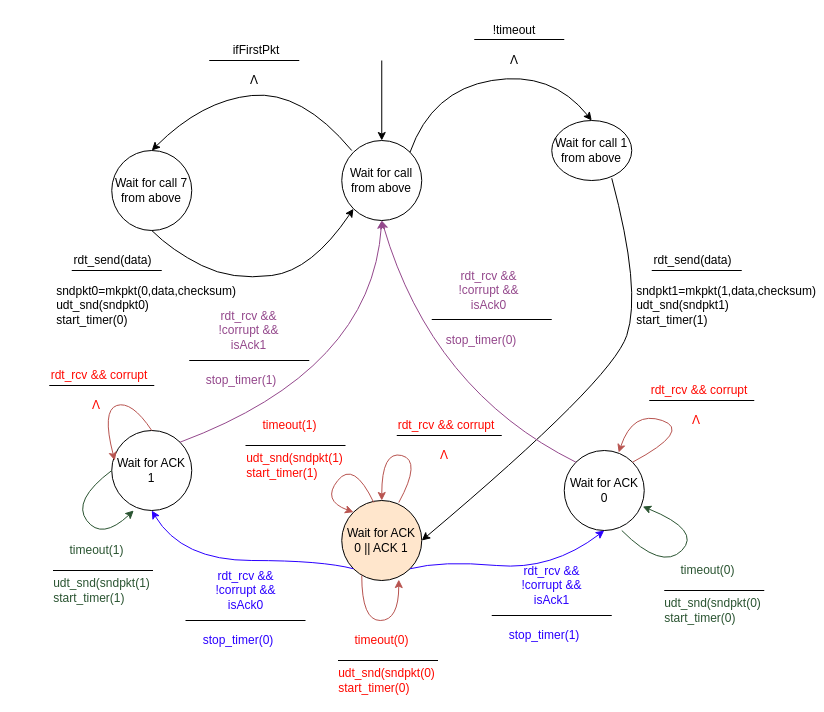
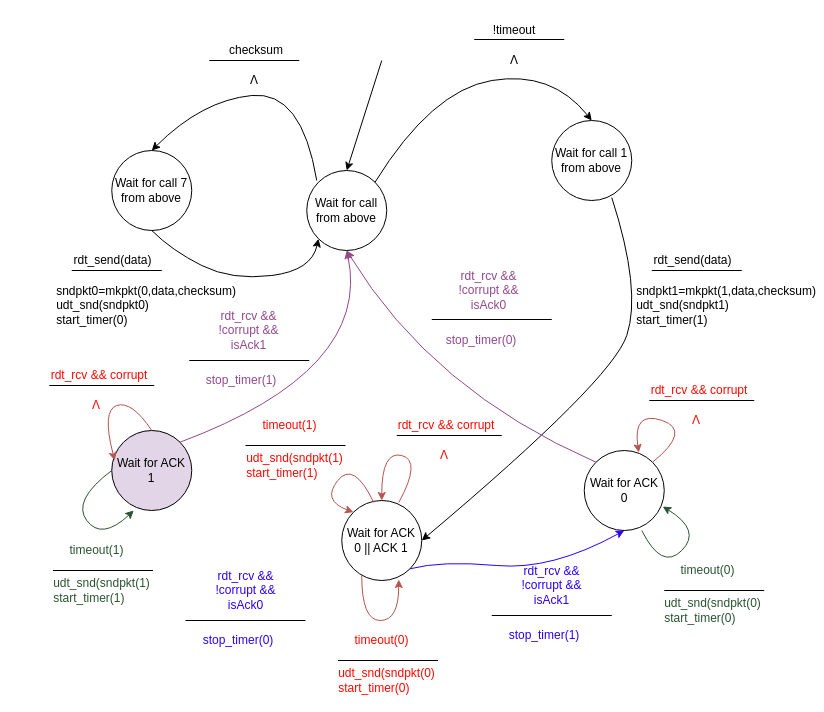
node "ifFirstPkt": label "ifFirstPkt" -> "checksum"
node "Wait for call 1 from above": size 80x60 -> 80x80
node "Wait for call from above": moved (382, 181) -> (347, 211)
node "Wait for ACK 1": fillcolor #ffffff -> #e1d5e7
node "Wait for ACK 0": moved (604, 491) -> (624, 491)
node "Wait for ACK 0 || ACK 1": fillcolor #ffe6cc -> #ffffff
edge "Wait for ACK 0 || ACK 1" -> "Wait for ACK 1": removed
